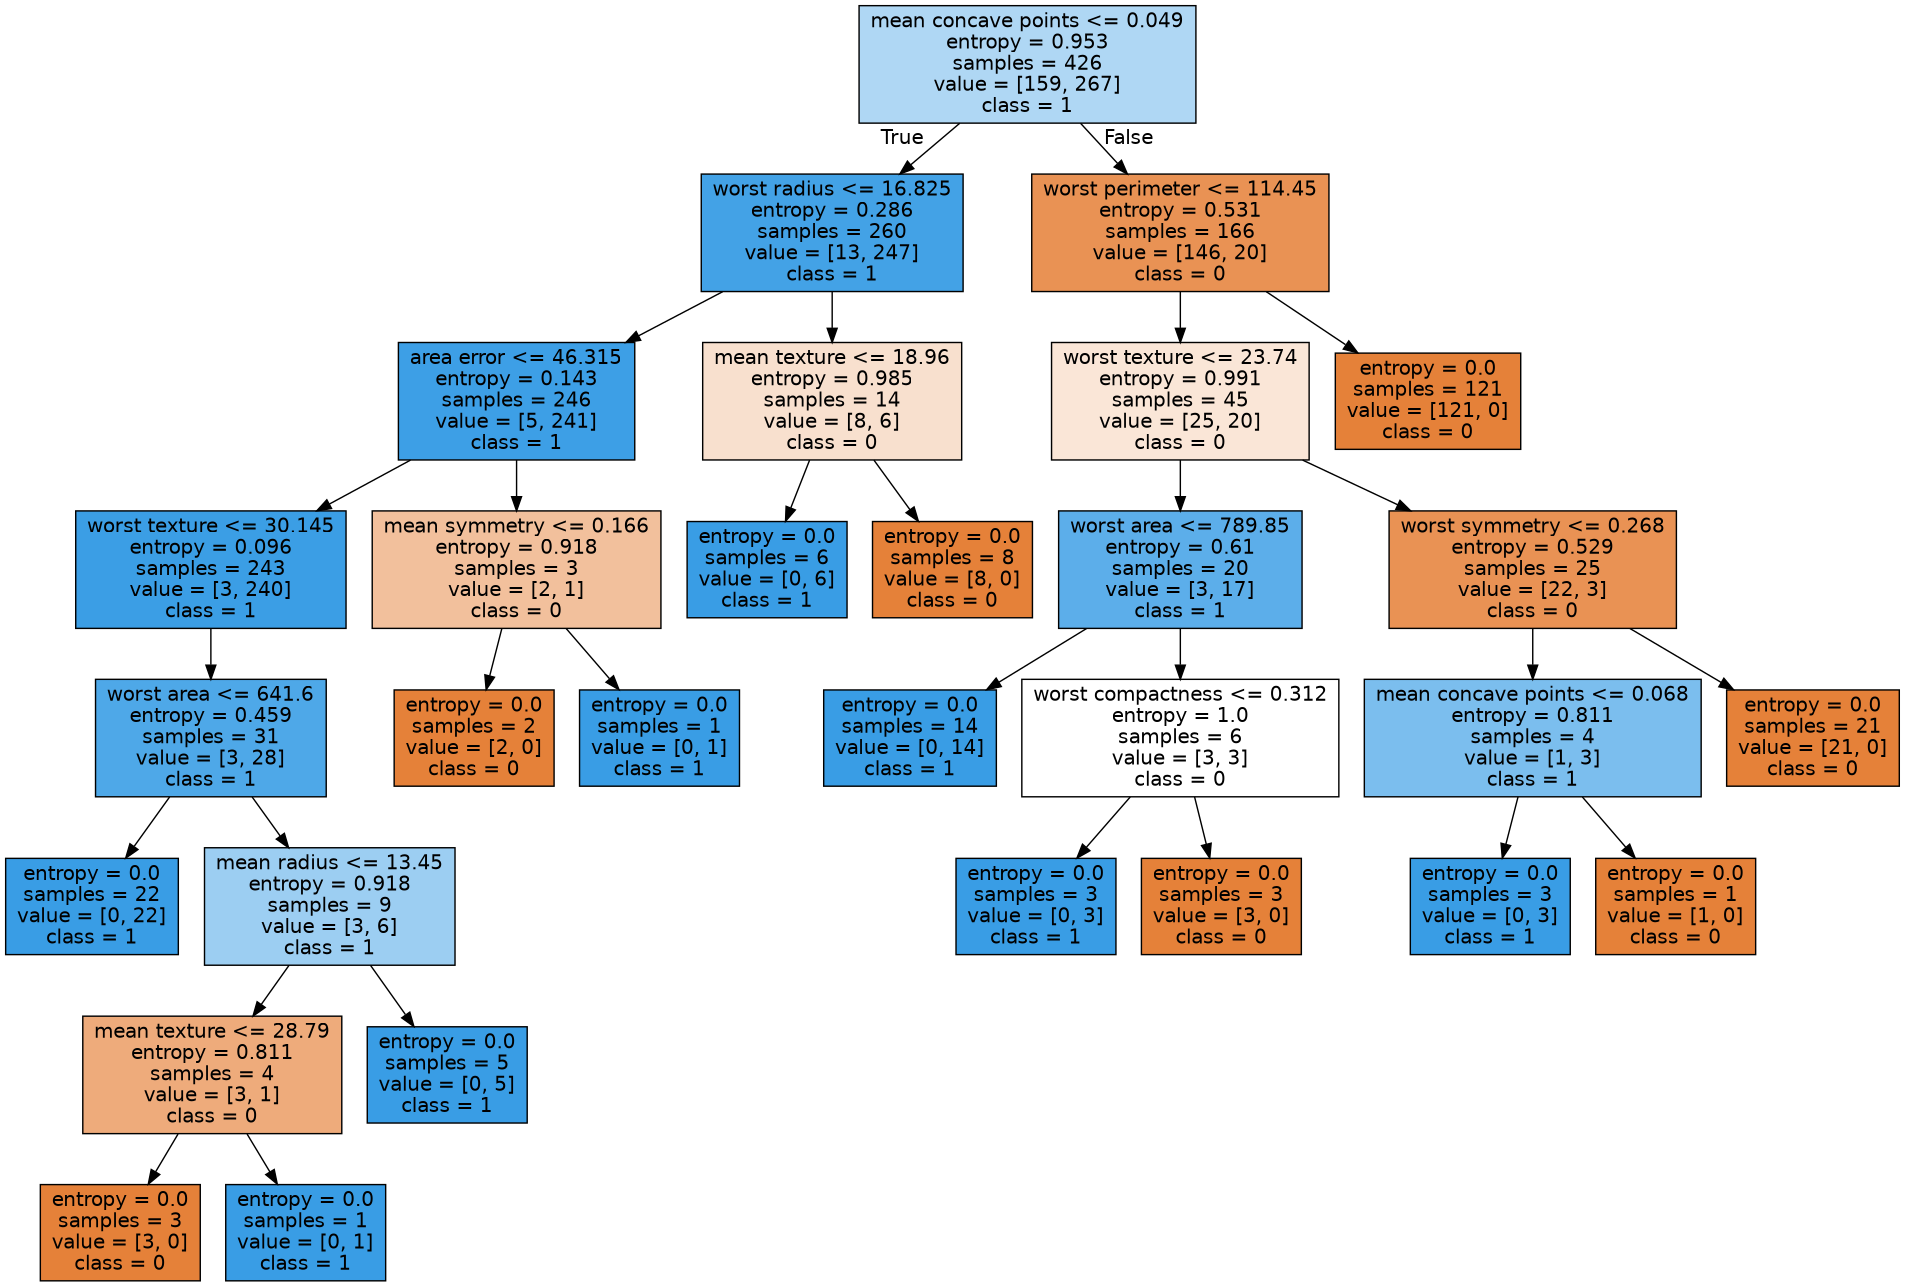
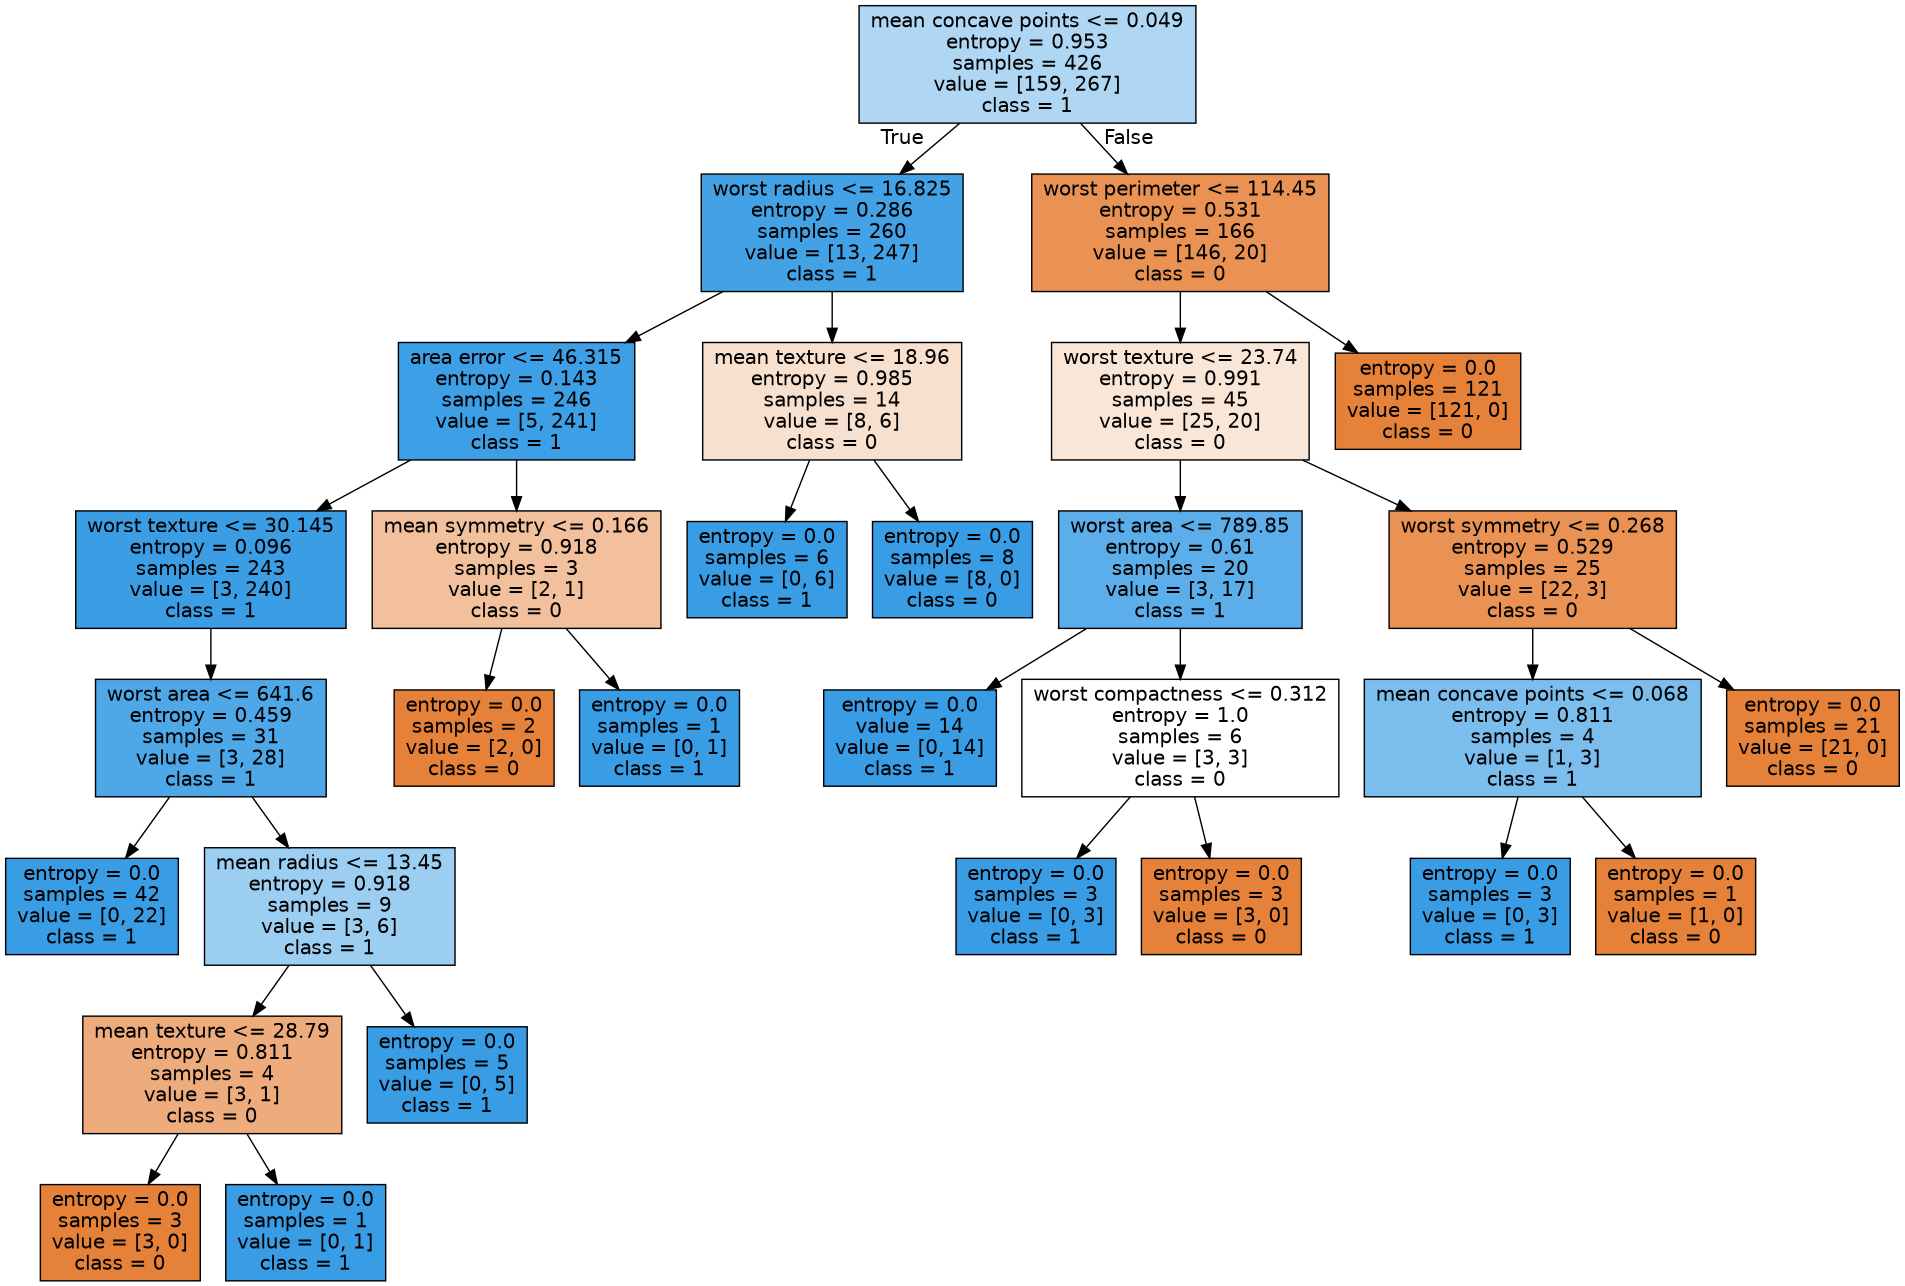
node "entropy = 0.0 samples = 8 value = [8, 0] class = 0": fillcolor #e58139 -> #399de5
node "entropy = 0.0 samples = 14 value = [0, 14] class = 1": label "entropy = 0.0 samples = 14 value = [0, 14] class = 1" -> "entropy = 0.0 value = 14 value = [0, 14] class = 1"
node "entropy = 0.0 samples = 22 value = [0, 22] class = 1": label "entropy = 0.0 samples = 22 value = [0, 22] class = 1" -> "entropy = 0.0 samples = 42 value = [0, 22] class = 1"
